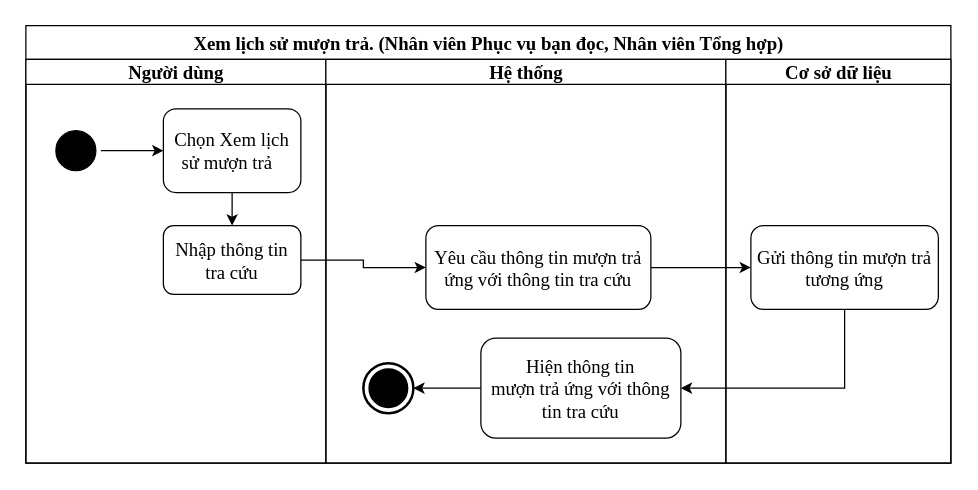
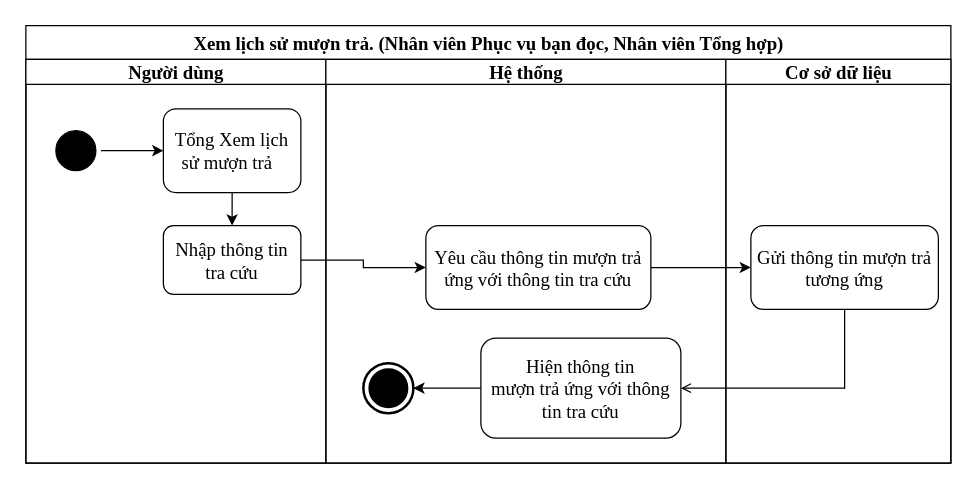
node "Chọn Xem lịch sử mượn trả": label "Chọn Xem lịch sử mượn trả" -> "Tổng Xem lịch sử mượn trả"
edge "Gửi thông tin mượn trả tương ứng" -> "Hiện thông tin mượn trả ứng với thông tin tra cứu": arrowhead classic -> open
